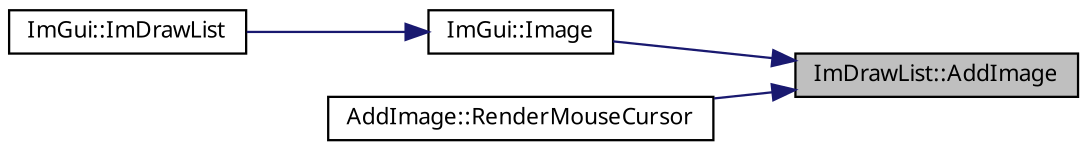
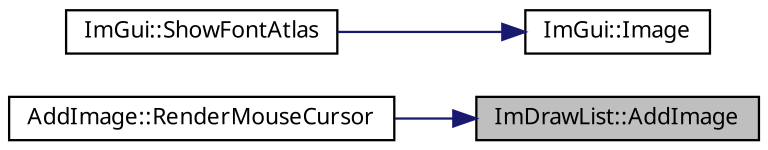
node "ImGui::ImDrawList": label "ImGui::ImDrawList" -> "ImGui::ShowFontAtlas"
edge "ImGui::Image" -> "ImDrawList::AddImage": removed
